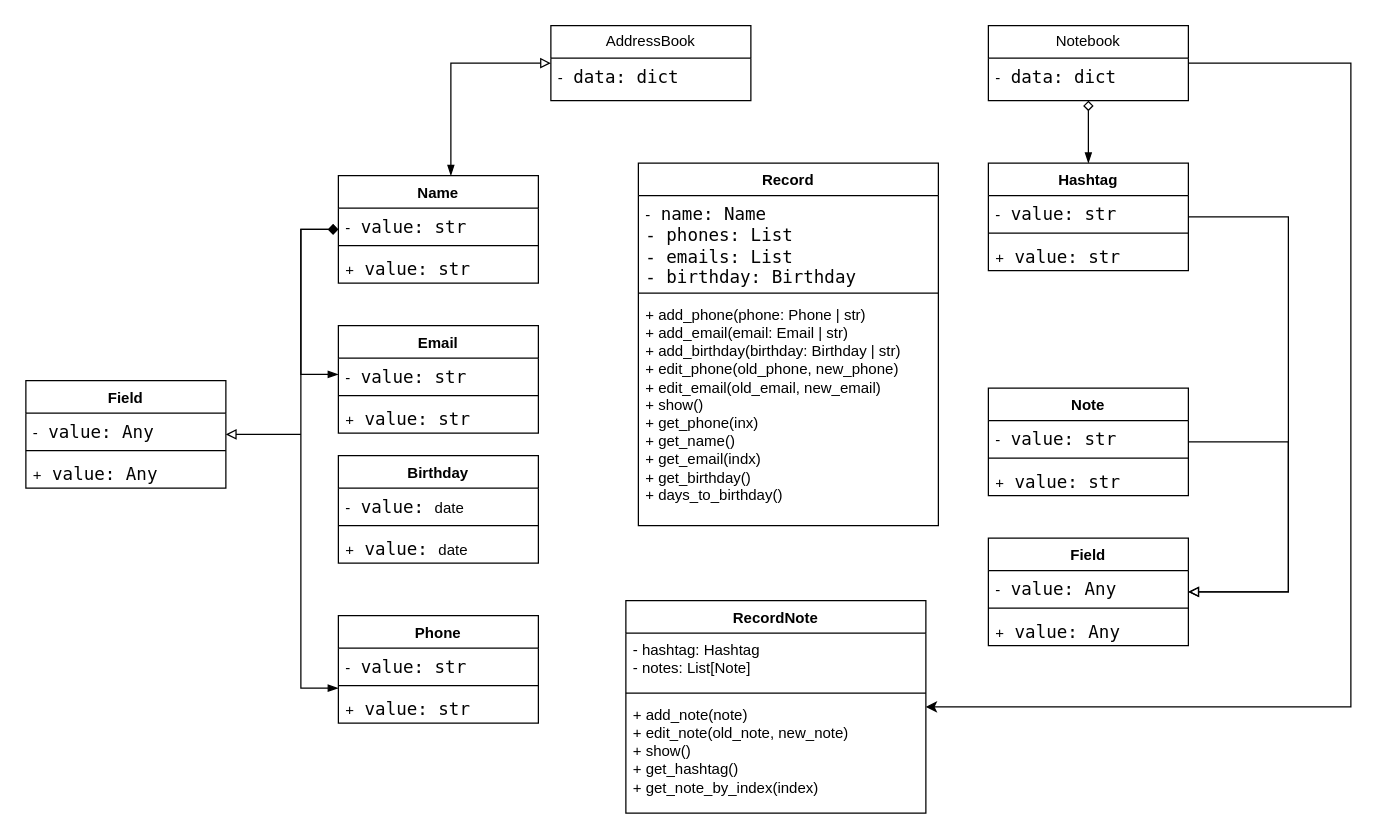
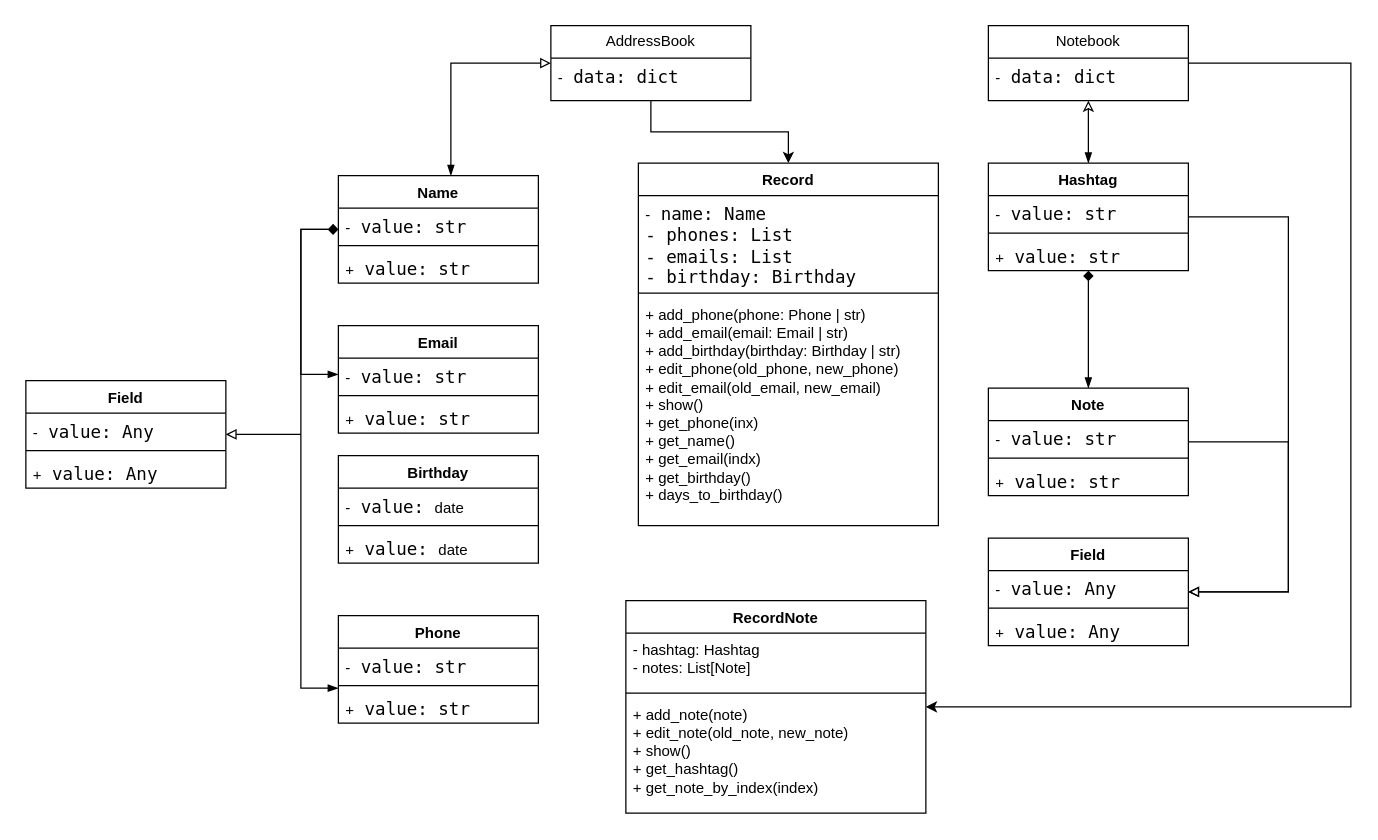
edge "Notebook" -- "Hashtag": arrowhead diamond -> classic
edge "AddressBook" -> "Record": added
edge "Hashtag" -- "Note": added
